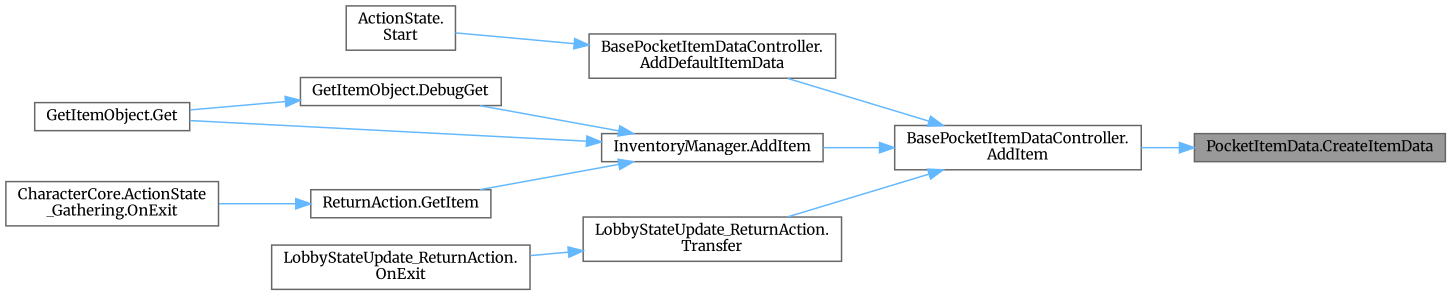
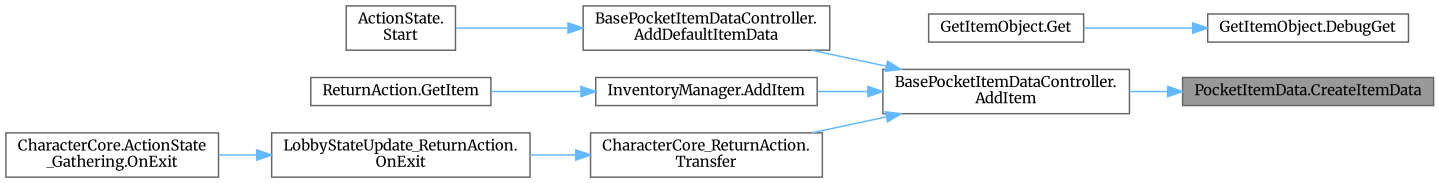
edge "GetItemObject.DebugGet" -> "InventoryManager.AddItem": removed
edge "GetItemObject.Get" -> "InventoryManager.AddItem": removed
edge "CharacterCore.ActionState _Gathering.OnExit" -> "ReturnAction.GetItem": now "CharacterCore.ActionState _Gathering.OnExit" -> "LobbyStateUpdate_ReturnAction. OnExit"
node "LobbyStateUpdate_ReturnAction. Transfer": label "LobbyStateUpdate_ReturnAction. Transfer" -> "CharacterCore_ReturnAction. Transfer"
